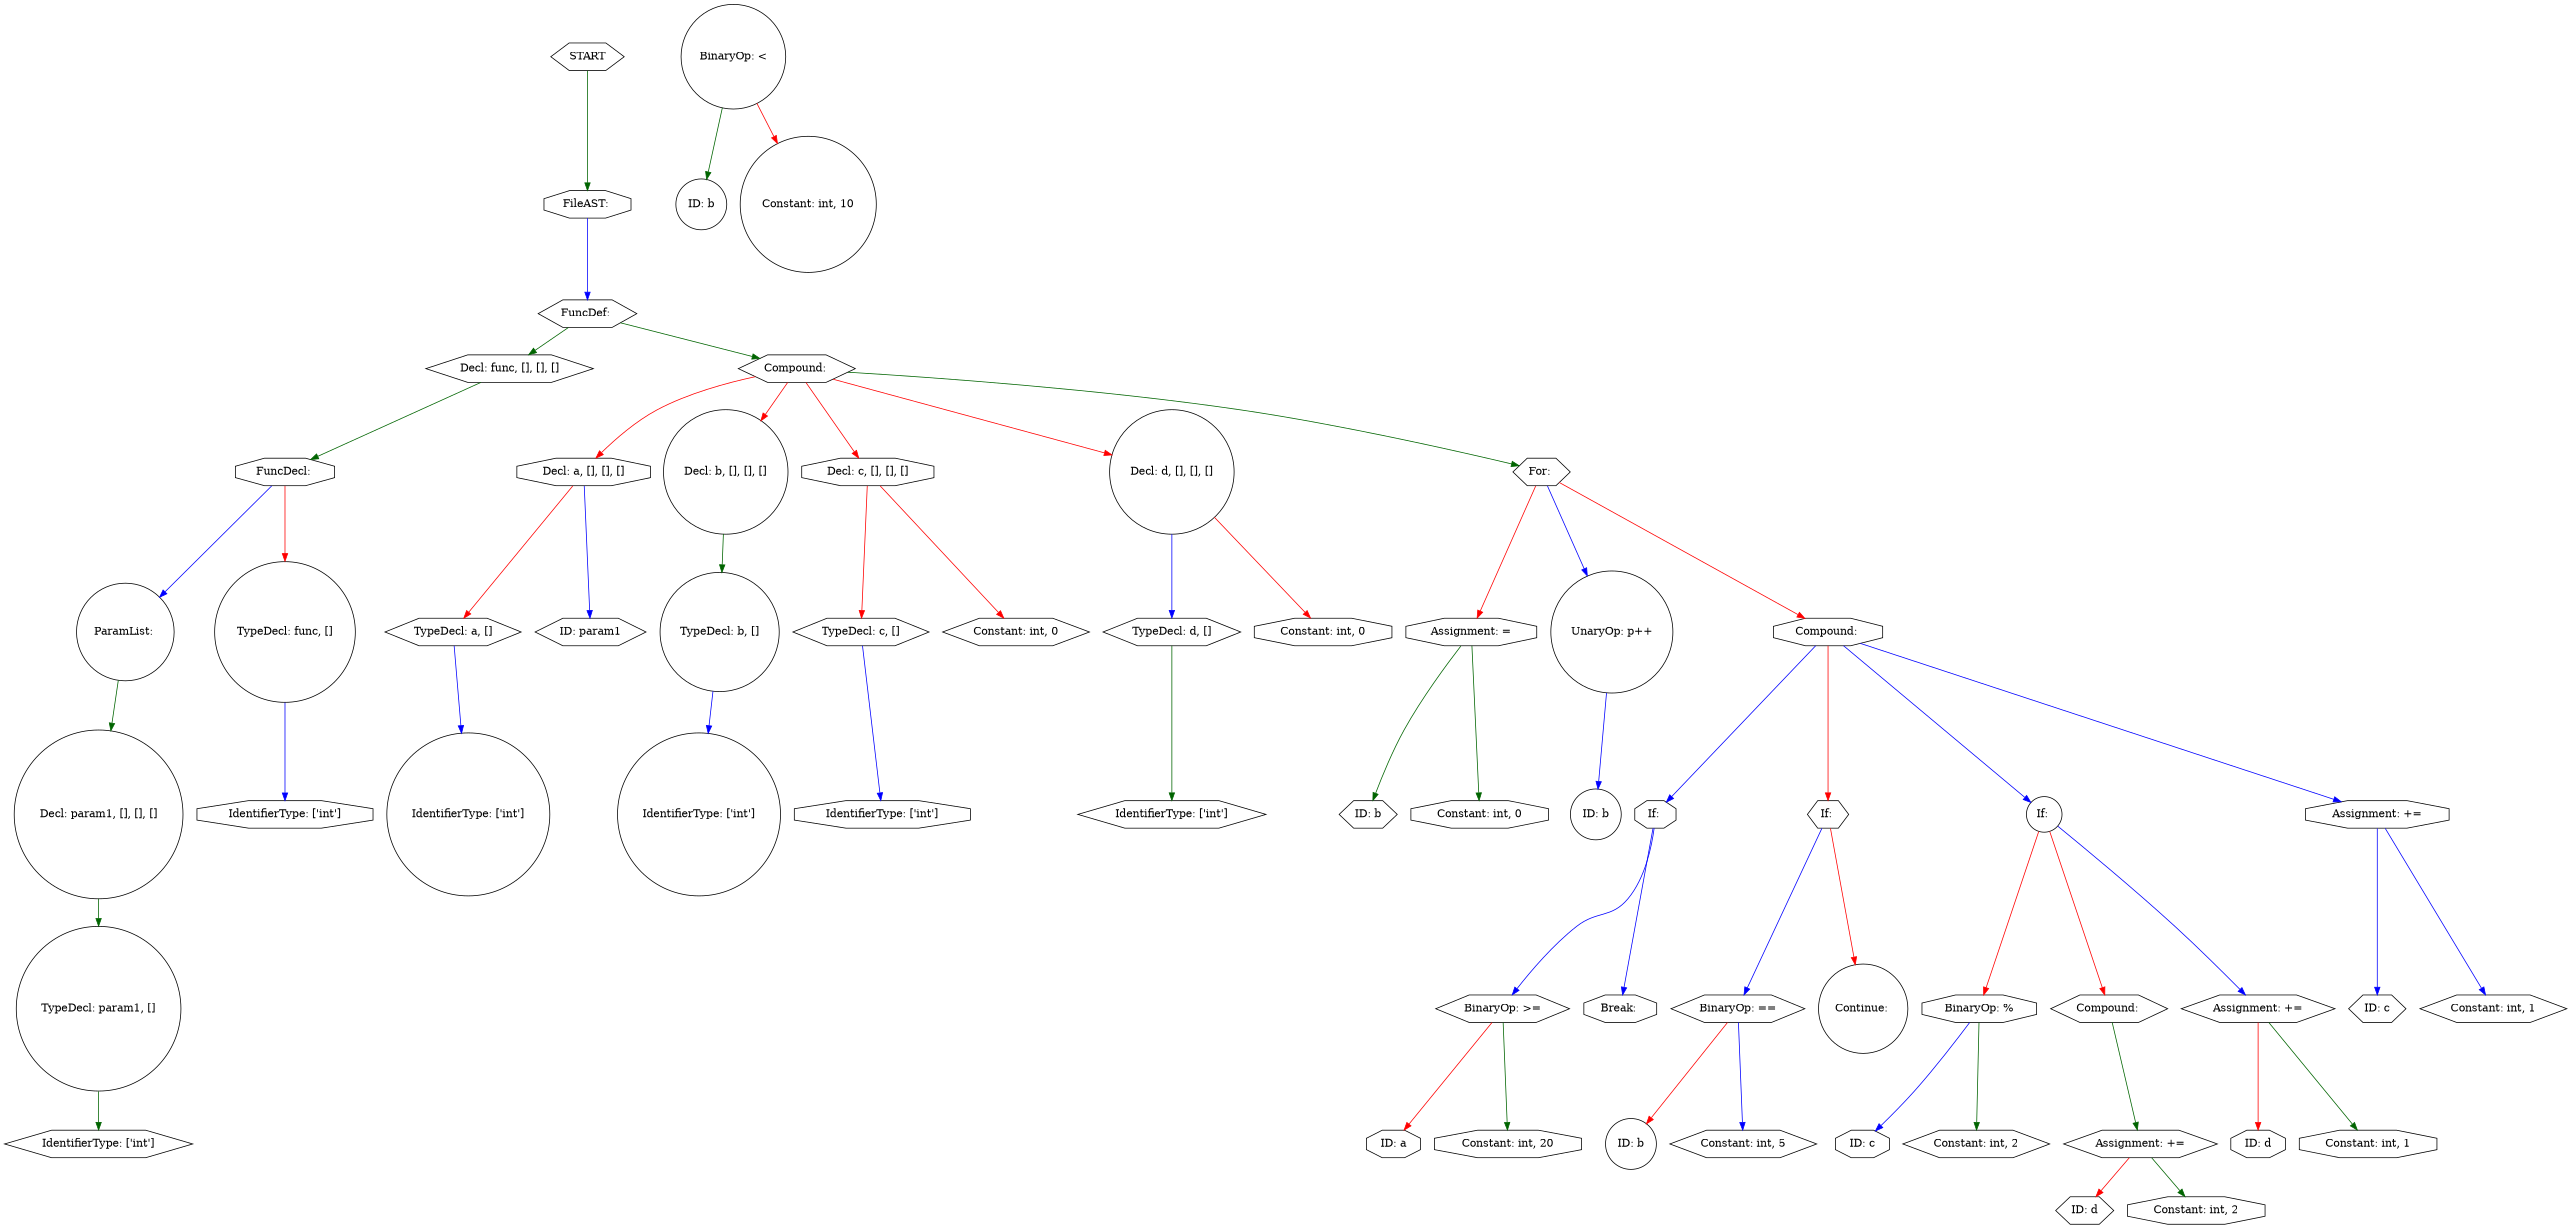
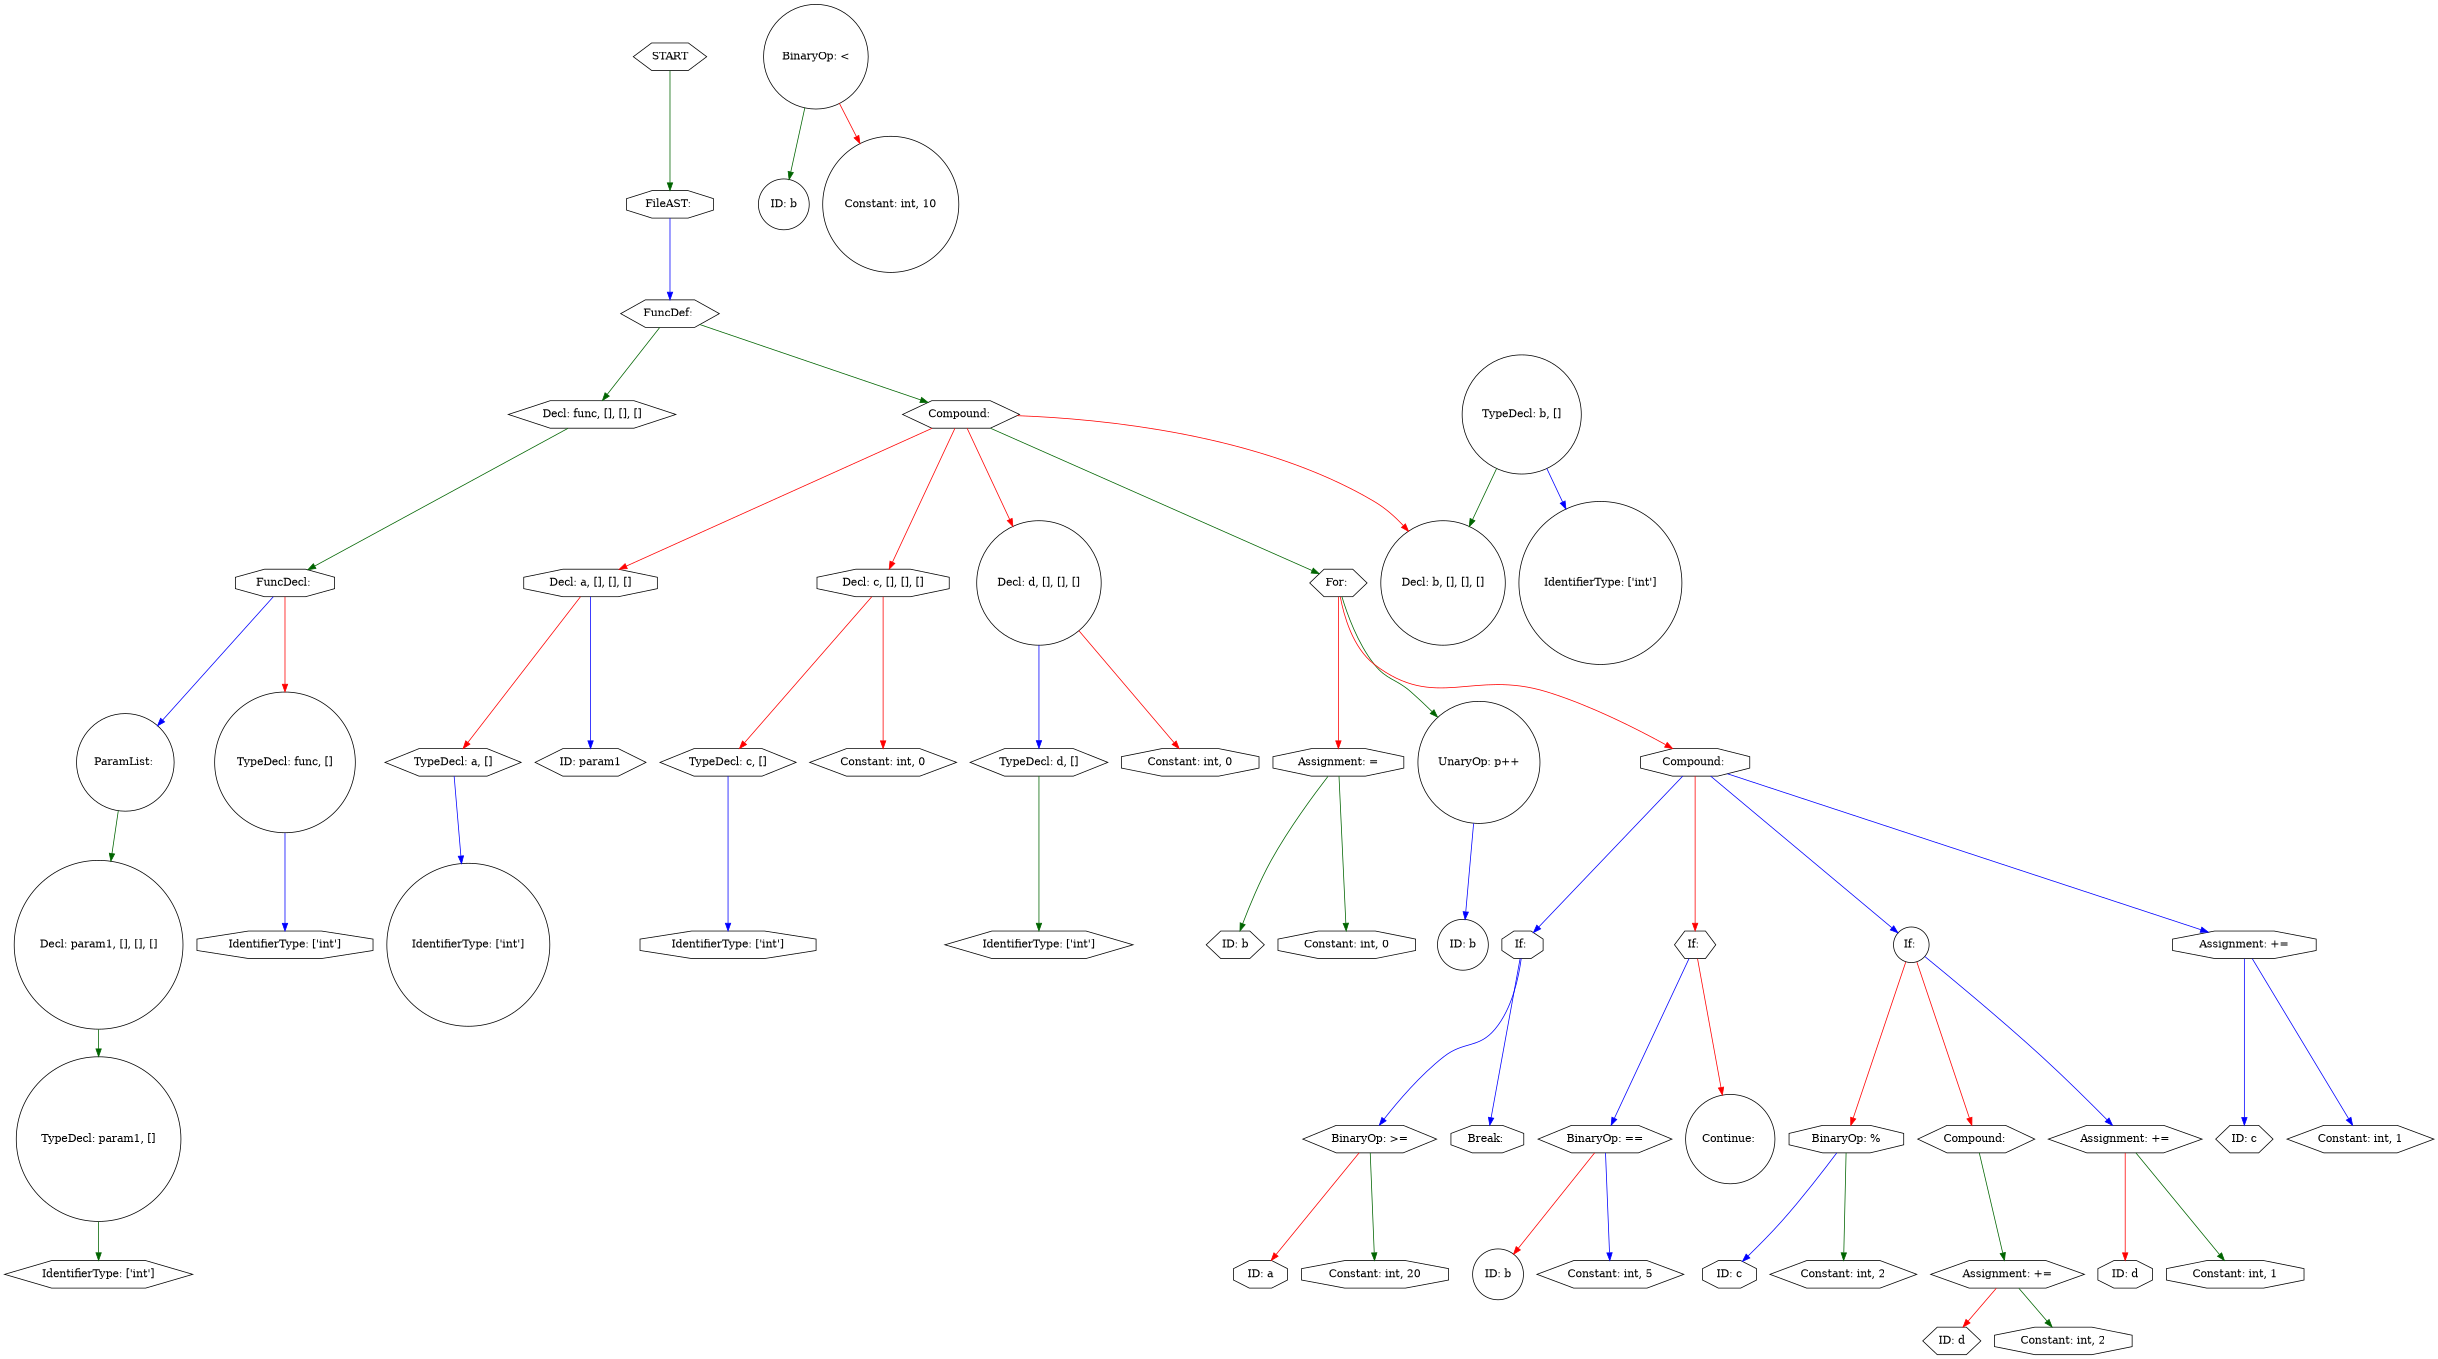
edge "For:" -> "UnaryOp: p++": color blue -> darkgreen
edge "Decl: b, [], [], []" -> "TypeDecl: b, []": reversed
